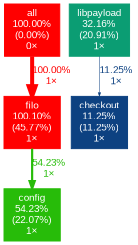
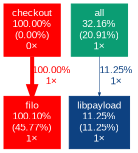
node "all 100.00% (0.00%) 0×": label "all 100.00% (0.00%) 0×" -> "checkout 100.00% (0.00%) 0×"
node "libpayload 32.16% (20.91%) 1×": label "libpayload 32.16% (20.91%) 1×" -> "all 32.16% (20.91%) 1×"
node "checkout 11.25% (11.25%) 1×": label "checkout 11.25% (11.25%) 1×" -> "libpayload 11.25% (11.25%) 1×"
node "config 54.23% (22.07%) 1×": removed
